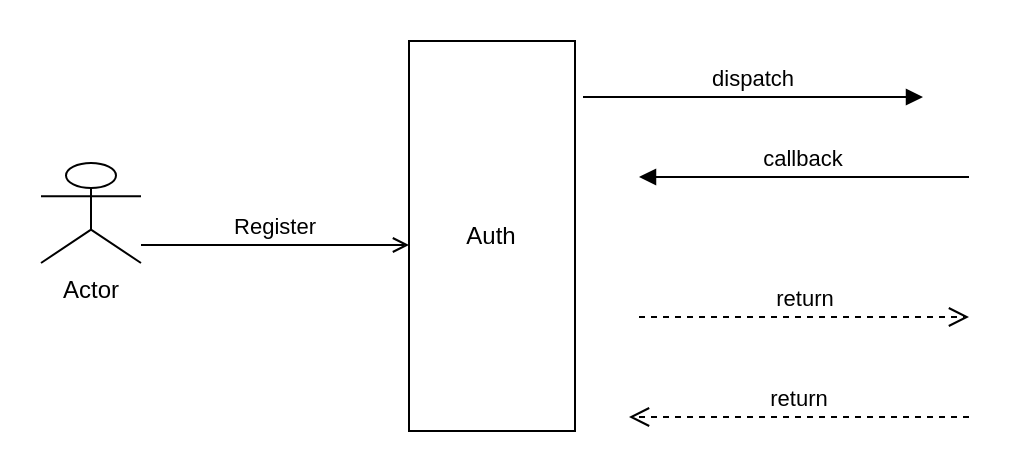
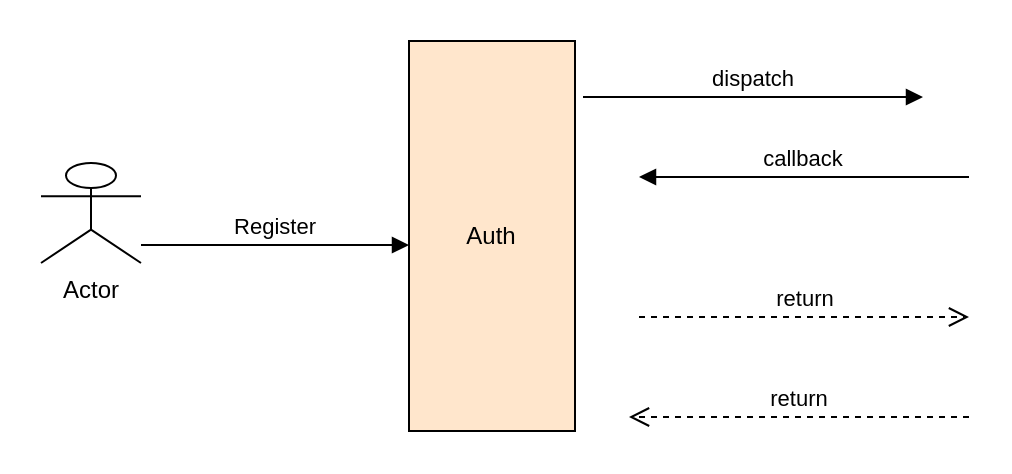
node "Auth": fillcolor #ffffff -> #ffe6cc
edge "Actor" -> "Auth": arrowhead open -> block
